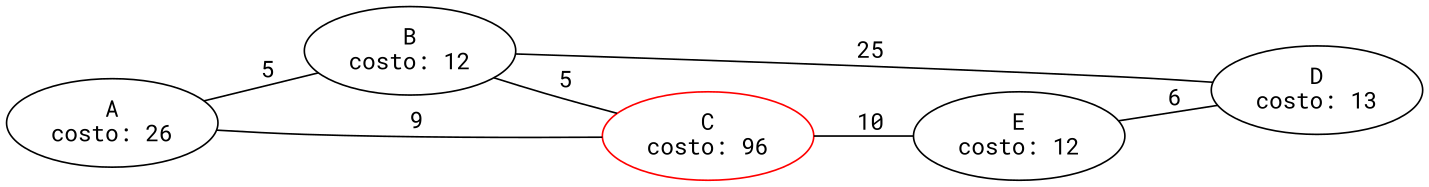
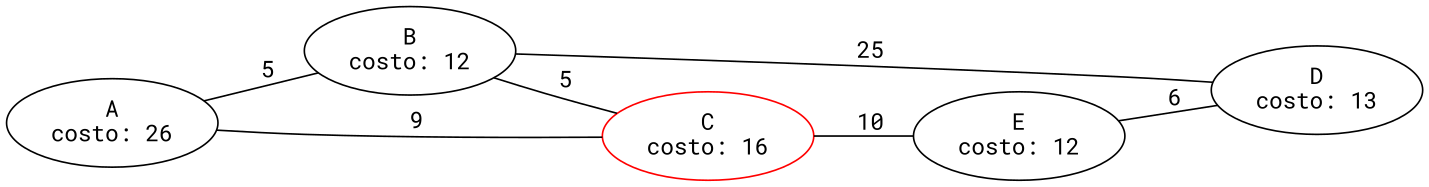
node "C costo: 96": label "C costo: 96" -> "C costo: 16"
